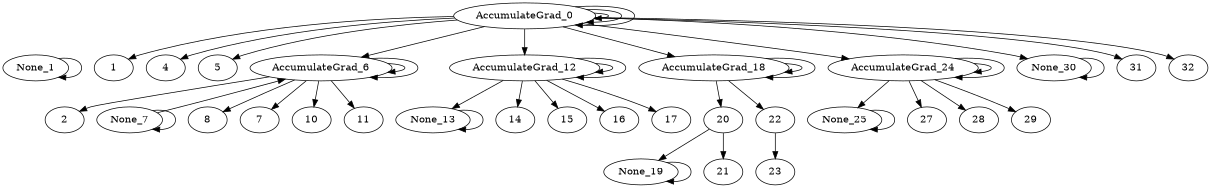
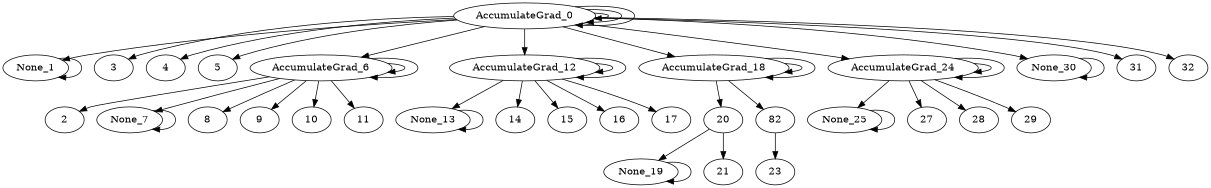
edge "AccumulateGrad_0" -> "None_1": added
node "1": label "1" -> "3"
edge "None_7" -> "AccumulateGrad_6": reversed
node "7": label "7" -> "9"
node "22": label "22" -> "82"
